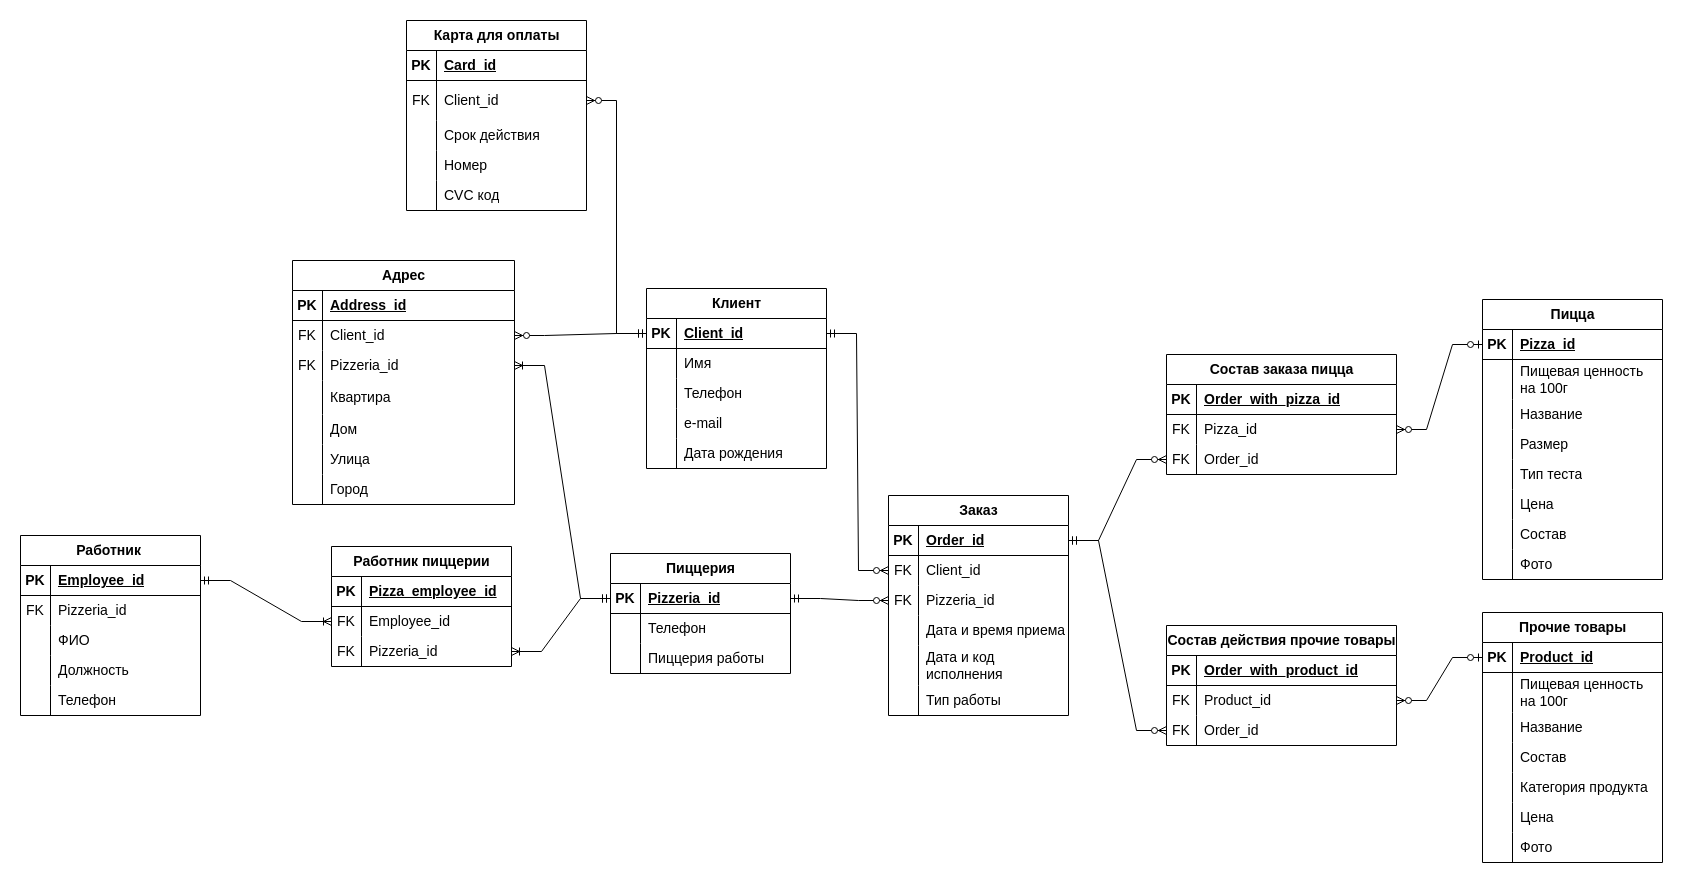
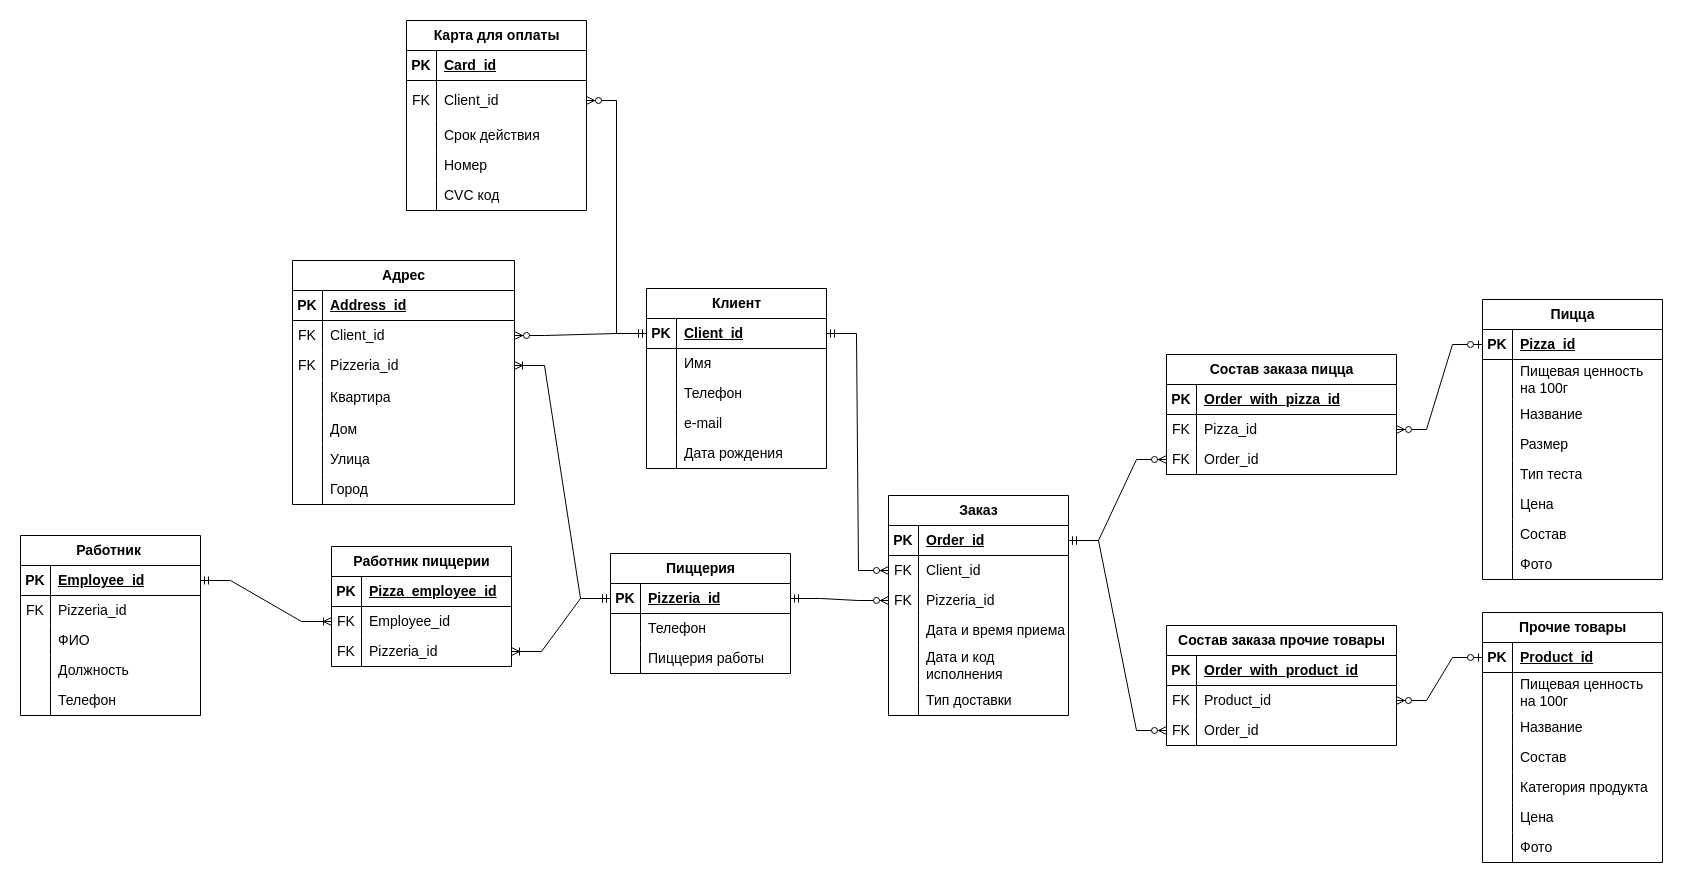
node "Состав действия прочие товары": label "Состав действия прочие товары" -> "Состав заказа прочие товары"
node "Тип работы": label "Тип работы" -> "Тип доставки"
